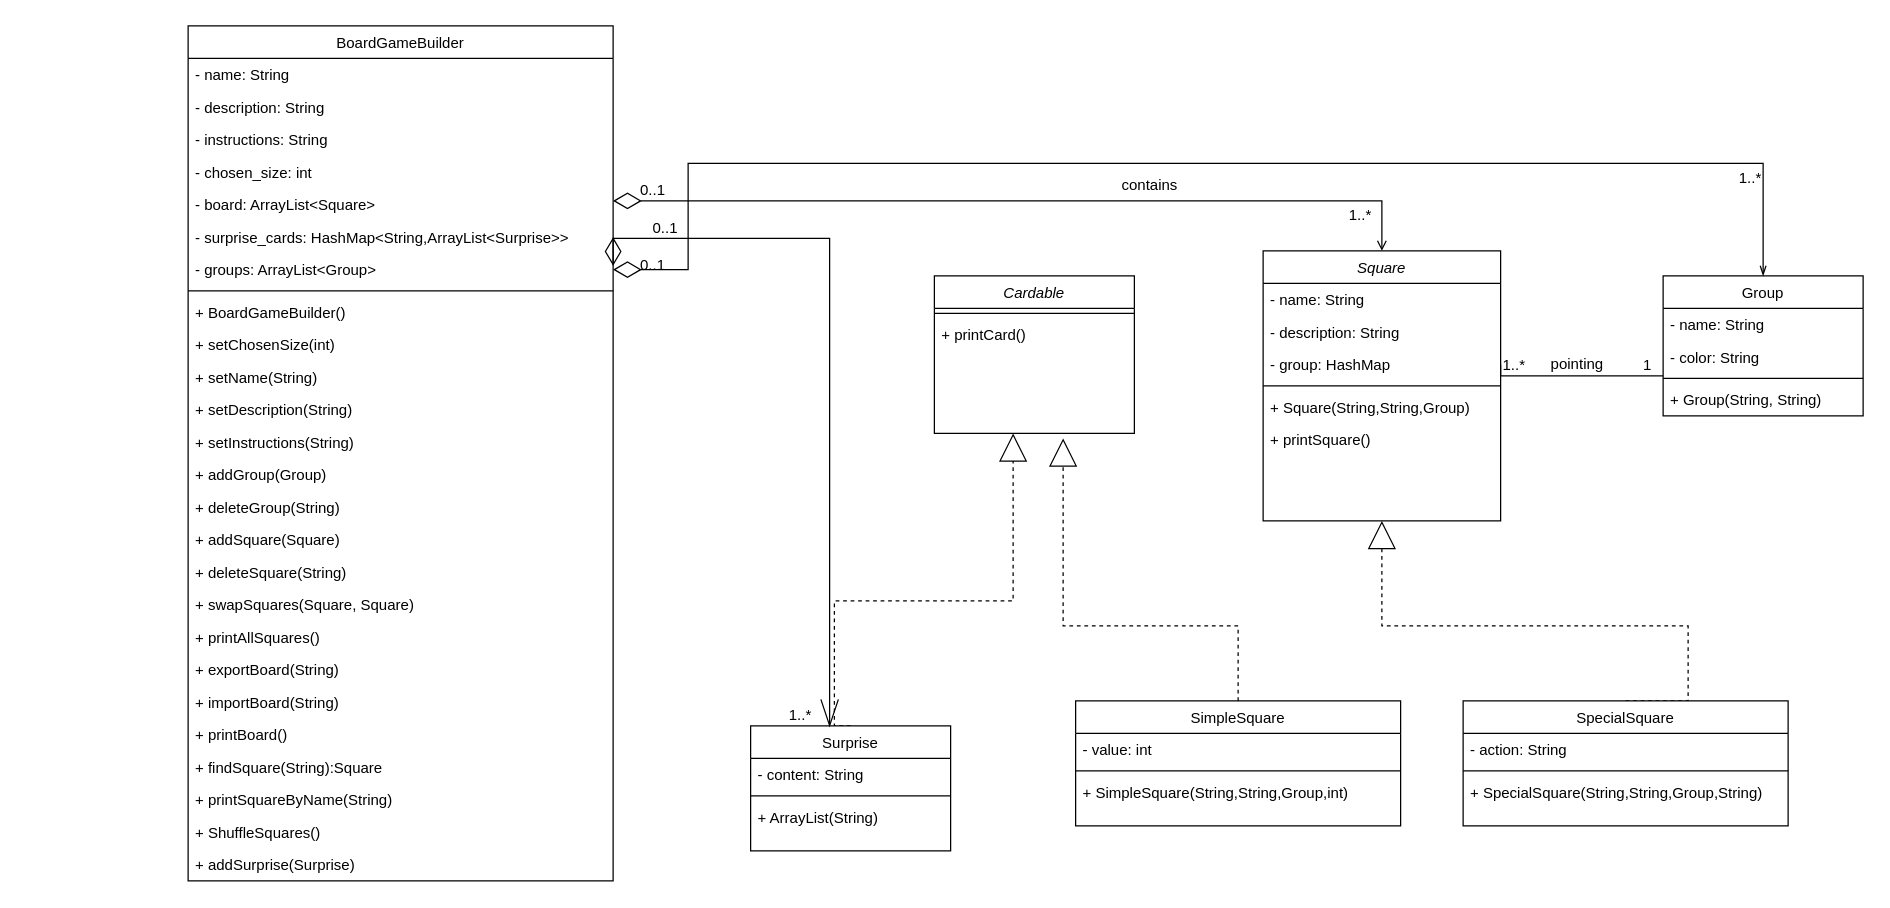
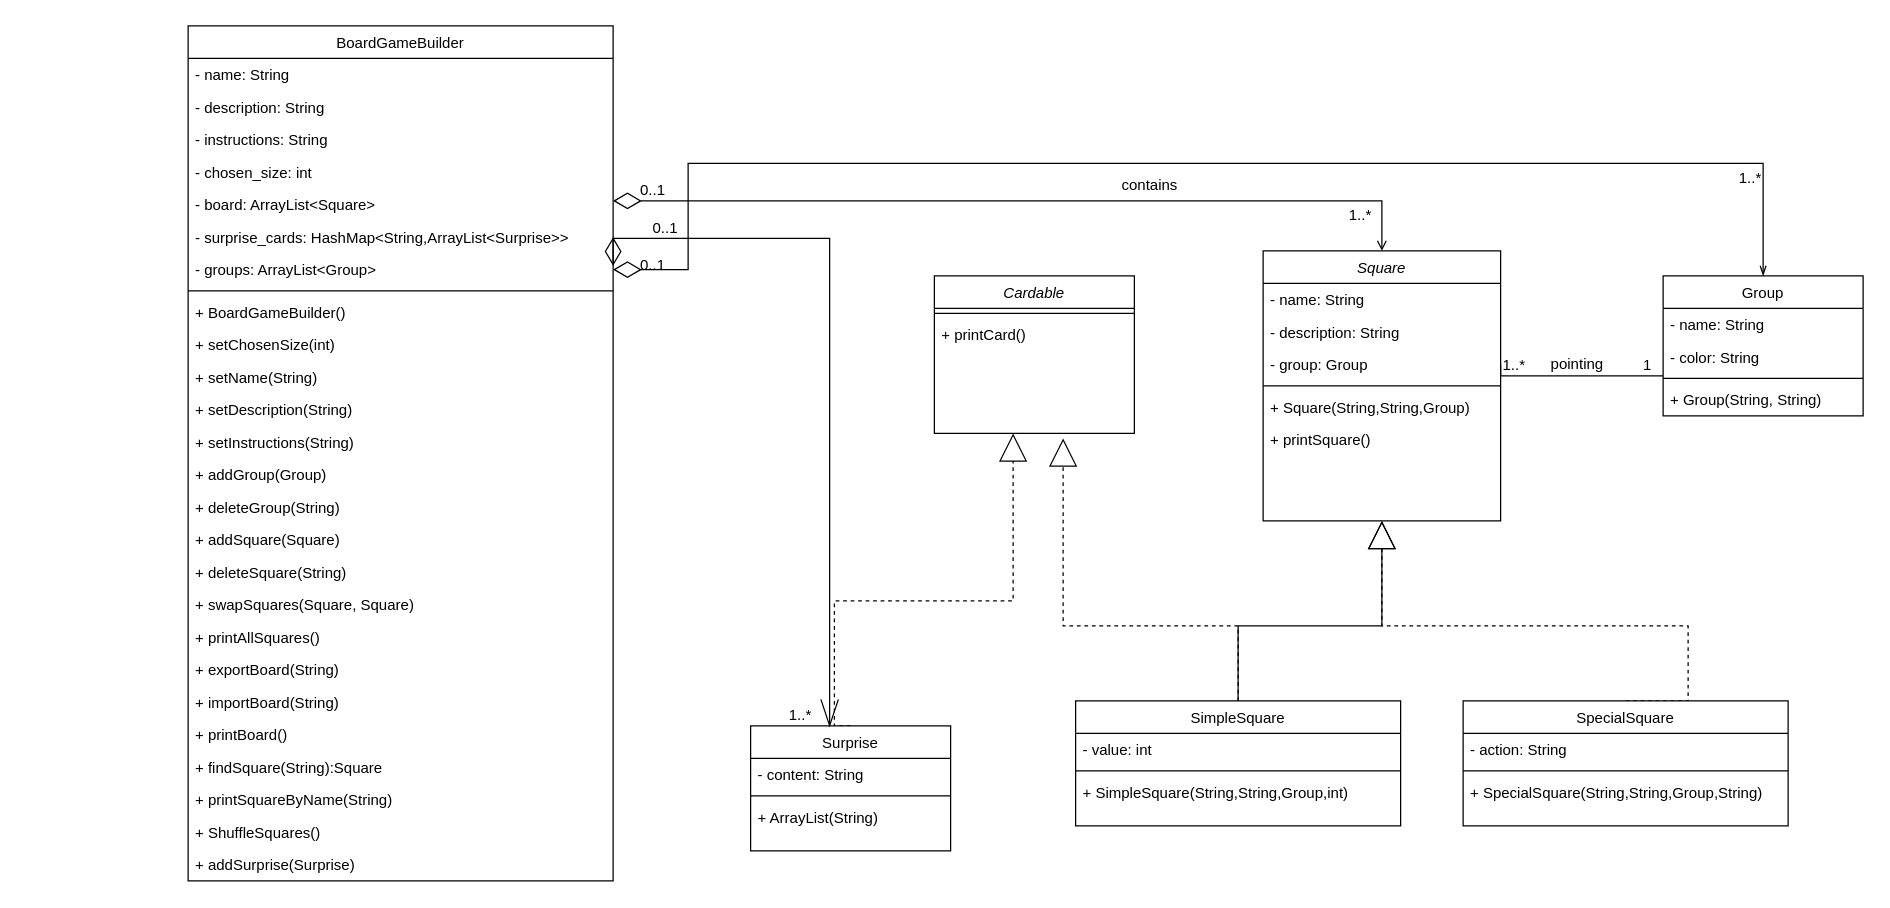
node "- group: HashMap": label "- group: HashMap" -> "- group: Group"
edge "SimpleSquare" -> "Square": added
